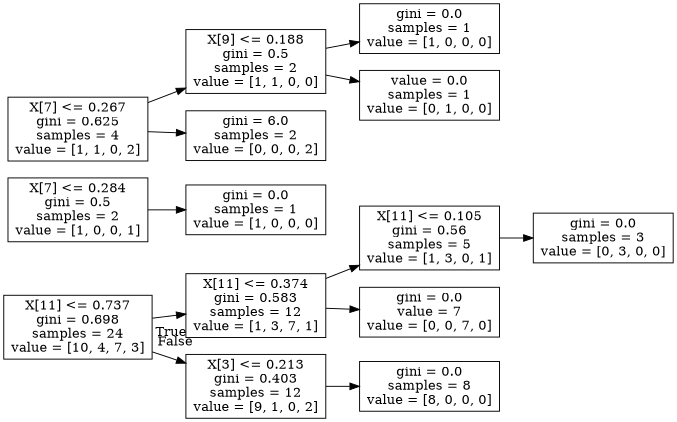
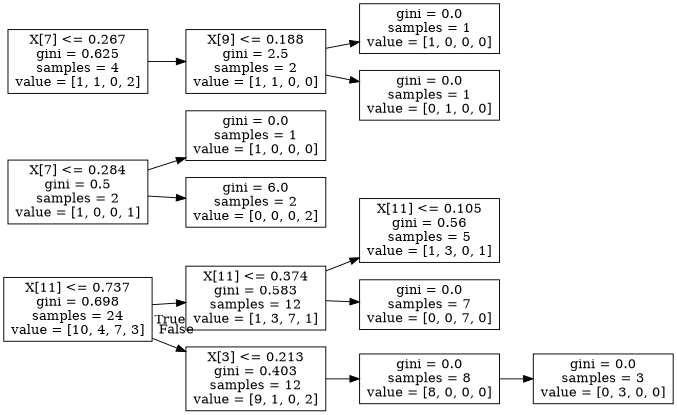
node "X[9] <= 0.188 gini = 0.5 samples = 2 value = [1, 1, 0, 0]": label "X[9] <= 0.188 gini = 0.5 samples = 2 value = [1, 1, 0, 0]" -> "X[9] <= 0.188 gini = 2.5 samples = 2 value = [1, 1, 0, 0]"
node "value = 0.0 samples = 1 value = [0, 1, 0, 0]": label "value = 0.0 samples = 1 value = [0, 1, 0, 0]" -> "gini = 0.0 samples = 1 value = [0, 1, 0, 0]"
edge "X[7] <= 0.267 gini = 0.625 samples = 4 value = [1, 1, 0, 2]" -> "gini = 6.0 samples = 2 value = [0, 0, 0, 2]": now "X[7] <= 0.284 gini = 0.5 samples = 2 value = [1, 0, 0, 1]" -> "gini = 6.0 samples = 2 value = [0, 0, 0, 2]"
edge "X[11] <= 0.105 gini = 0.56 samples = 5 value = [1, 3, 0, 1]" -> "gini = 0.0 samples = 3 value = [0, 3, 0, 0]": now "gini = 0.0 samples = 8 value = [8, 0, 0, 0]" -> "gini = 0.0 samples = 3 value = [0, 3, 0, 0]"
node "gini = 0.0 value = 7 value = [0, 0, 7, 0]": label "gini = 0.0 value = 7 value = [0, 0, 7, 0]" -> "gini = 0.0 samples = 7 value = [0, 0, 7, 0]"
